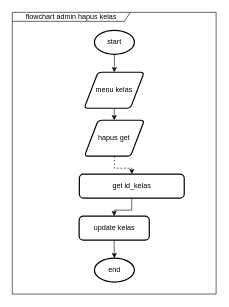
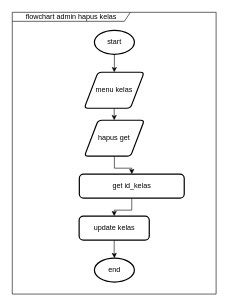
edge "hapus get" -> "get id_kelas": style dashed -> solid
